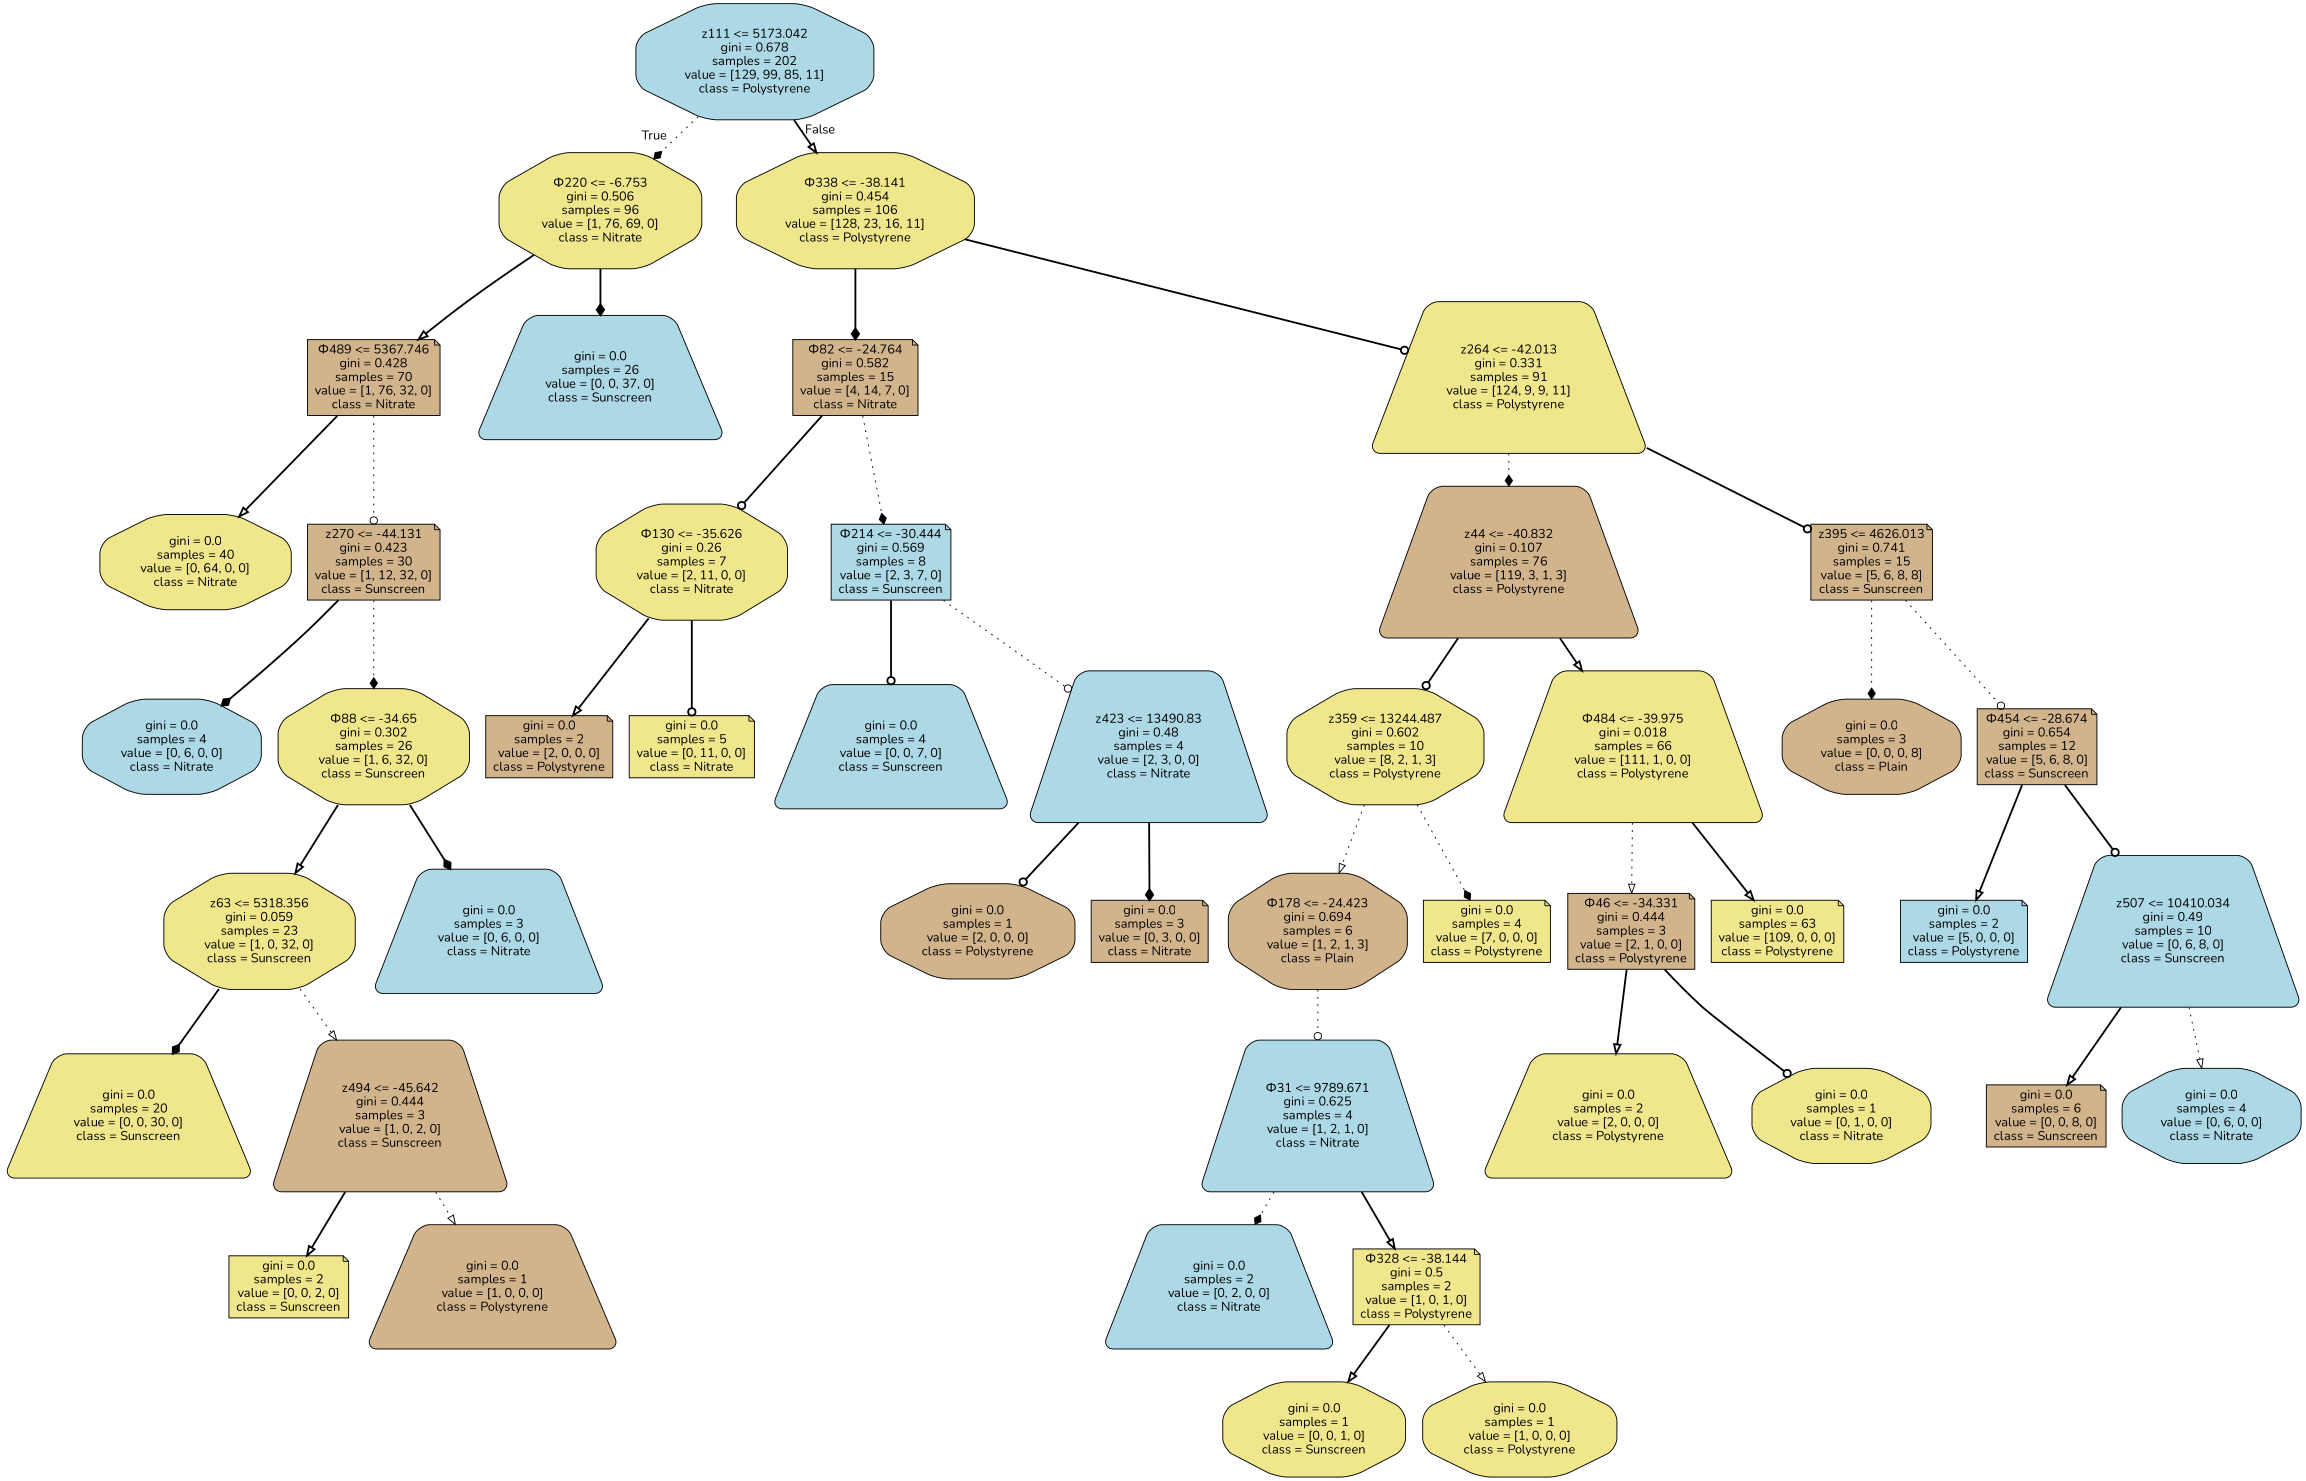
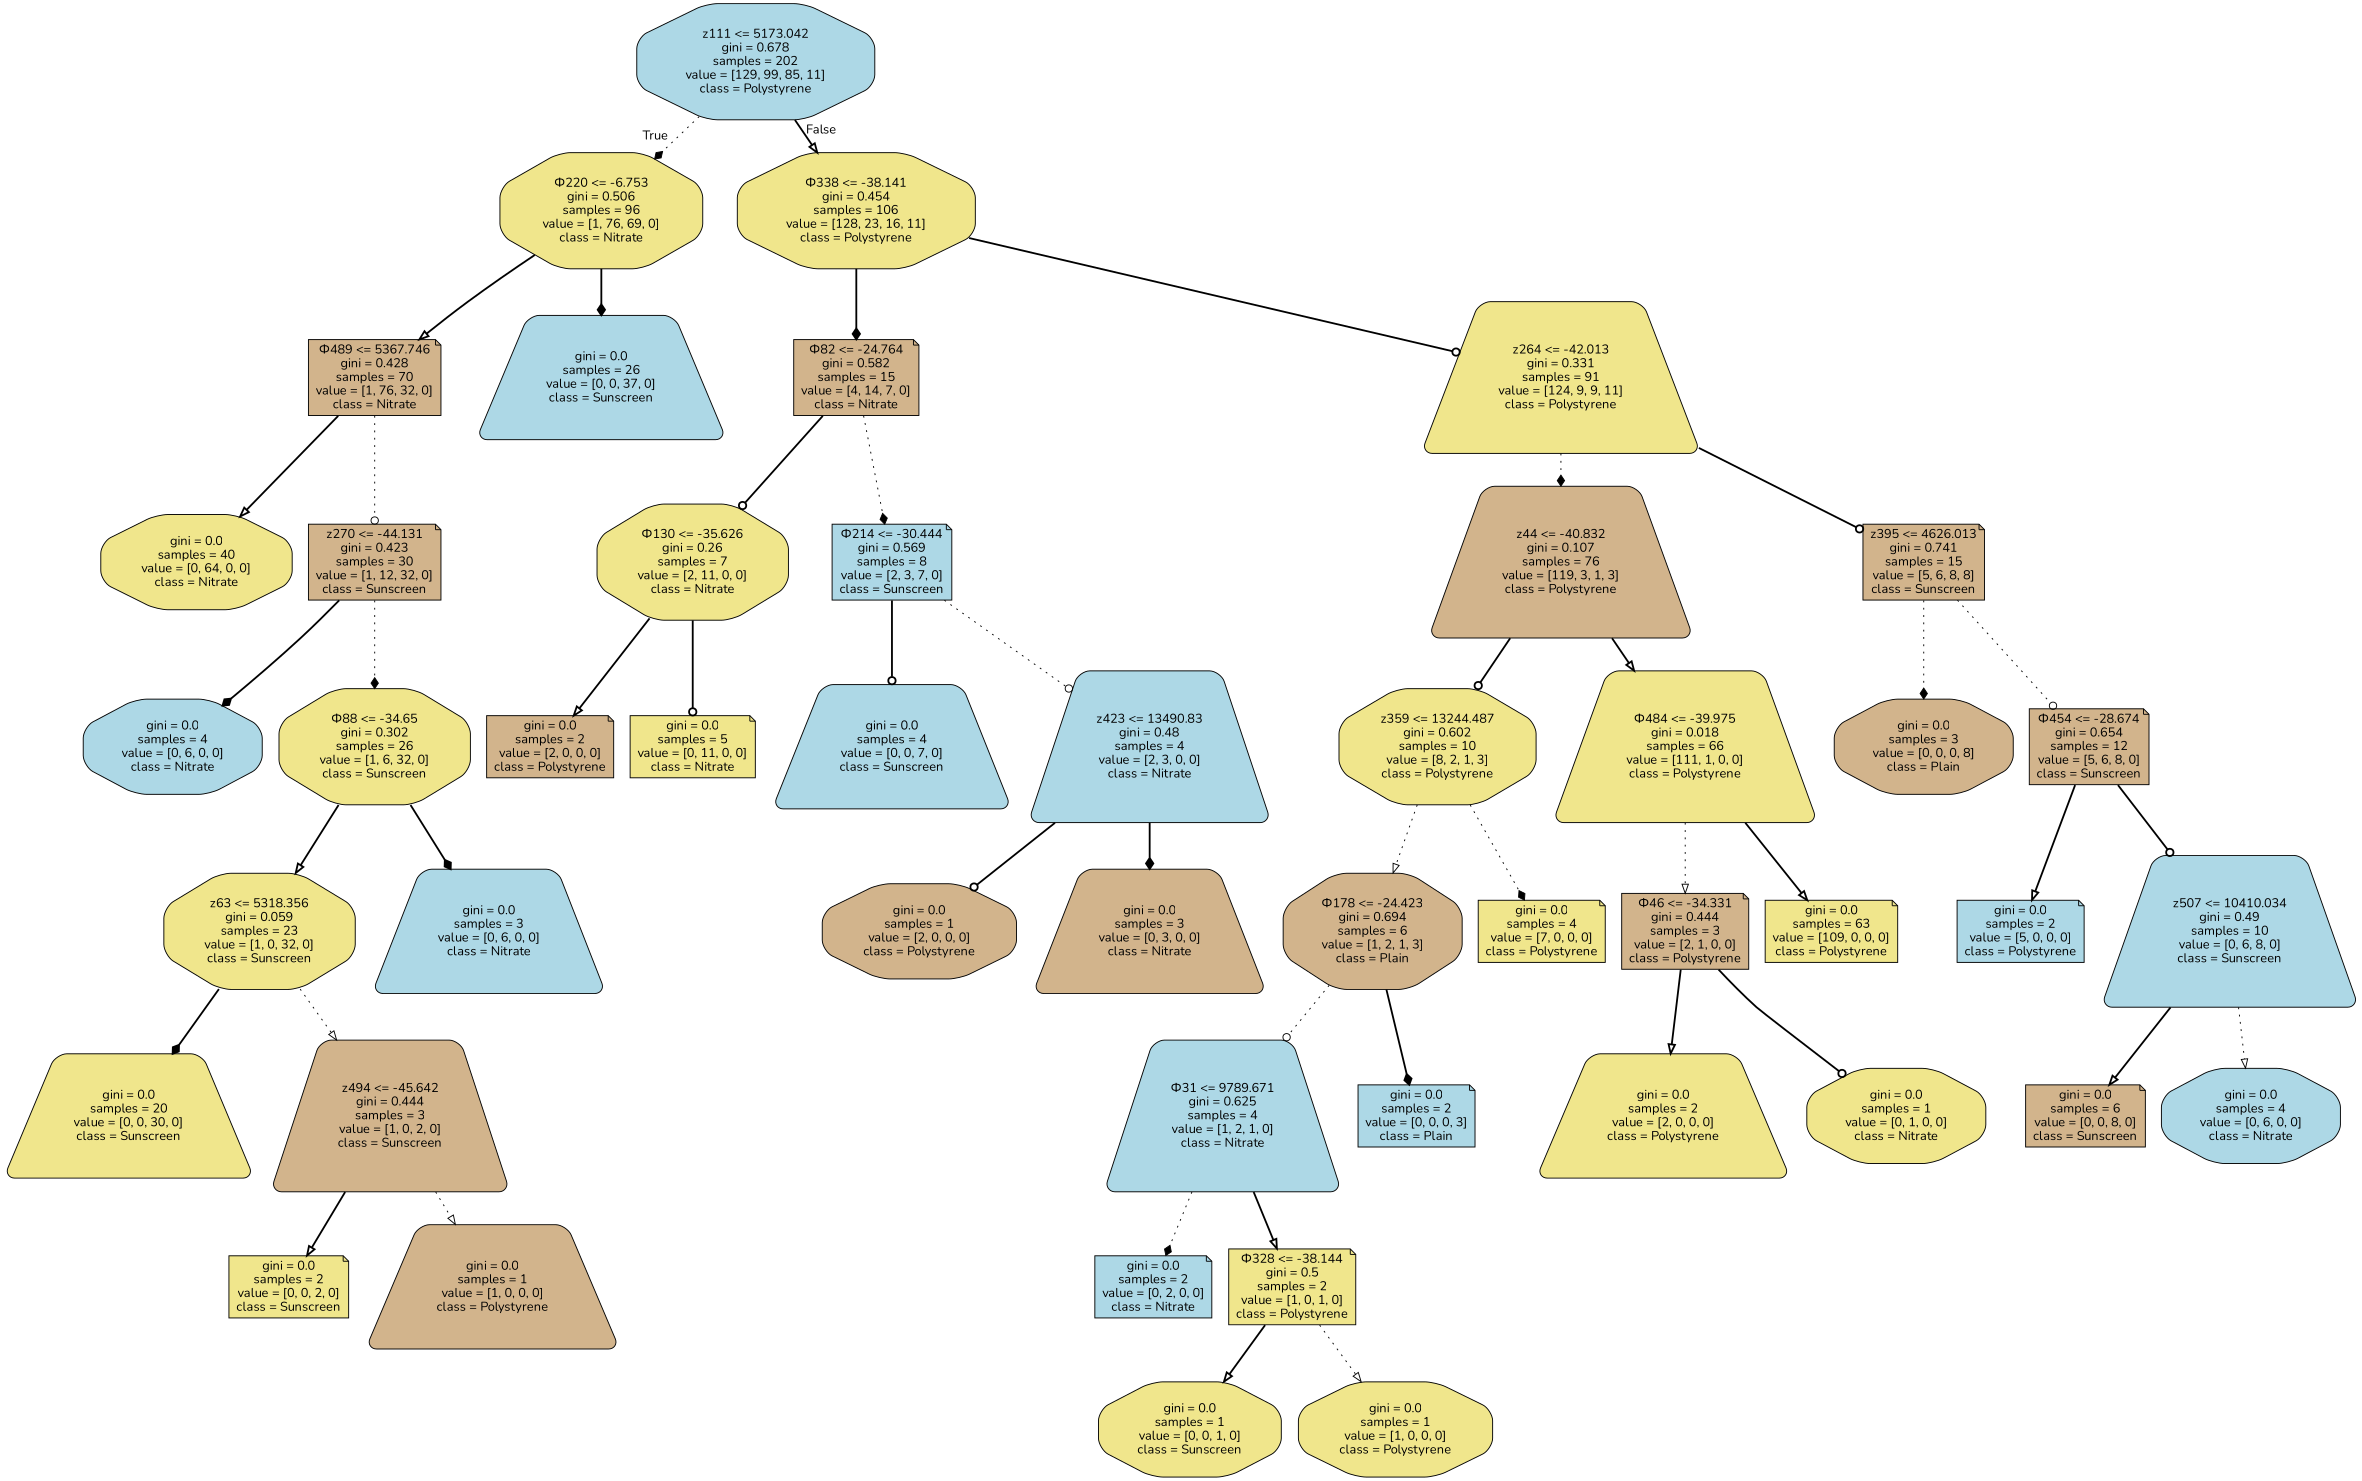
node "gini = 0.0 samples = 3 value = [0, 3, 0, 0] class = Nitrate": shape note -> trapezium
node "gini = 0.0 samples = 2 value = [0, 0, 0, 3] class = Plain": added
node "gini = 0.0 samples = 2 value = [0, 2, 0, 0] class = Nitrate": shape trapezium -> note
